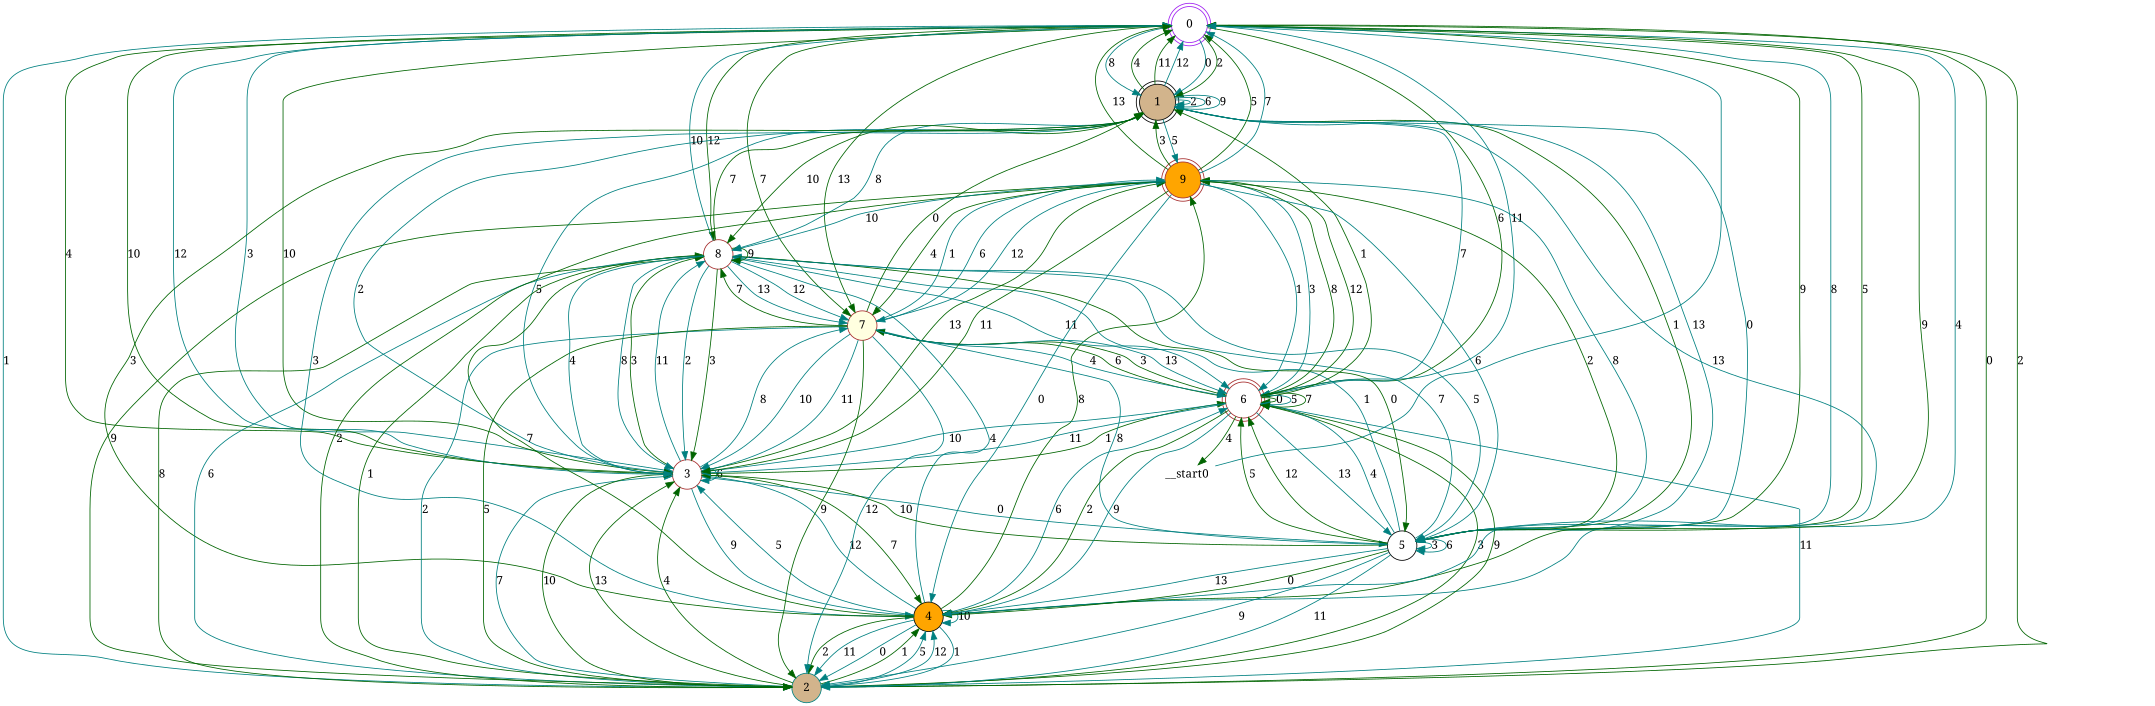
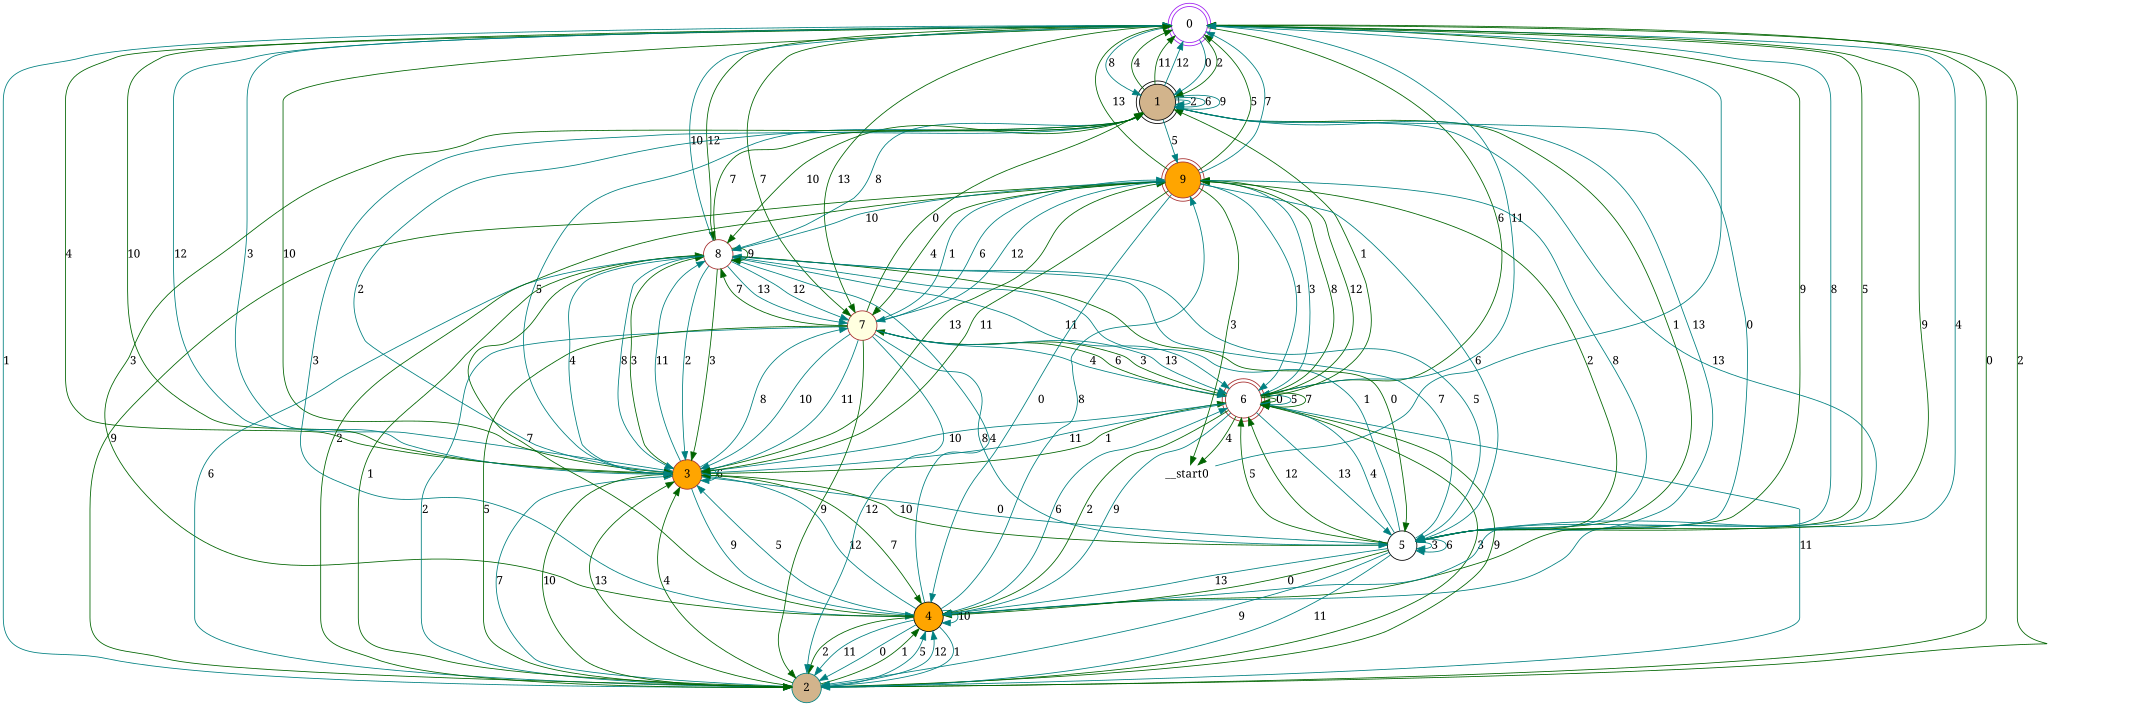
edge "9" -> "1": now "9" -> "__start0"
edge "1" -> "6": removed, label "7"
edge "4" -> "9": color darkgreen -> teal
edge "5" -> "7": reversed
node "3": fillcolor white -> orange
edge "2" -> "8": removed, label "8"
